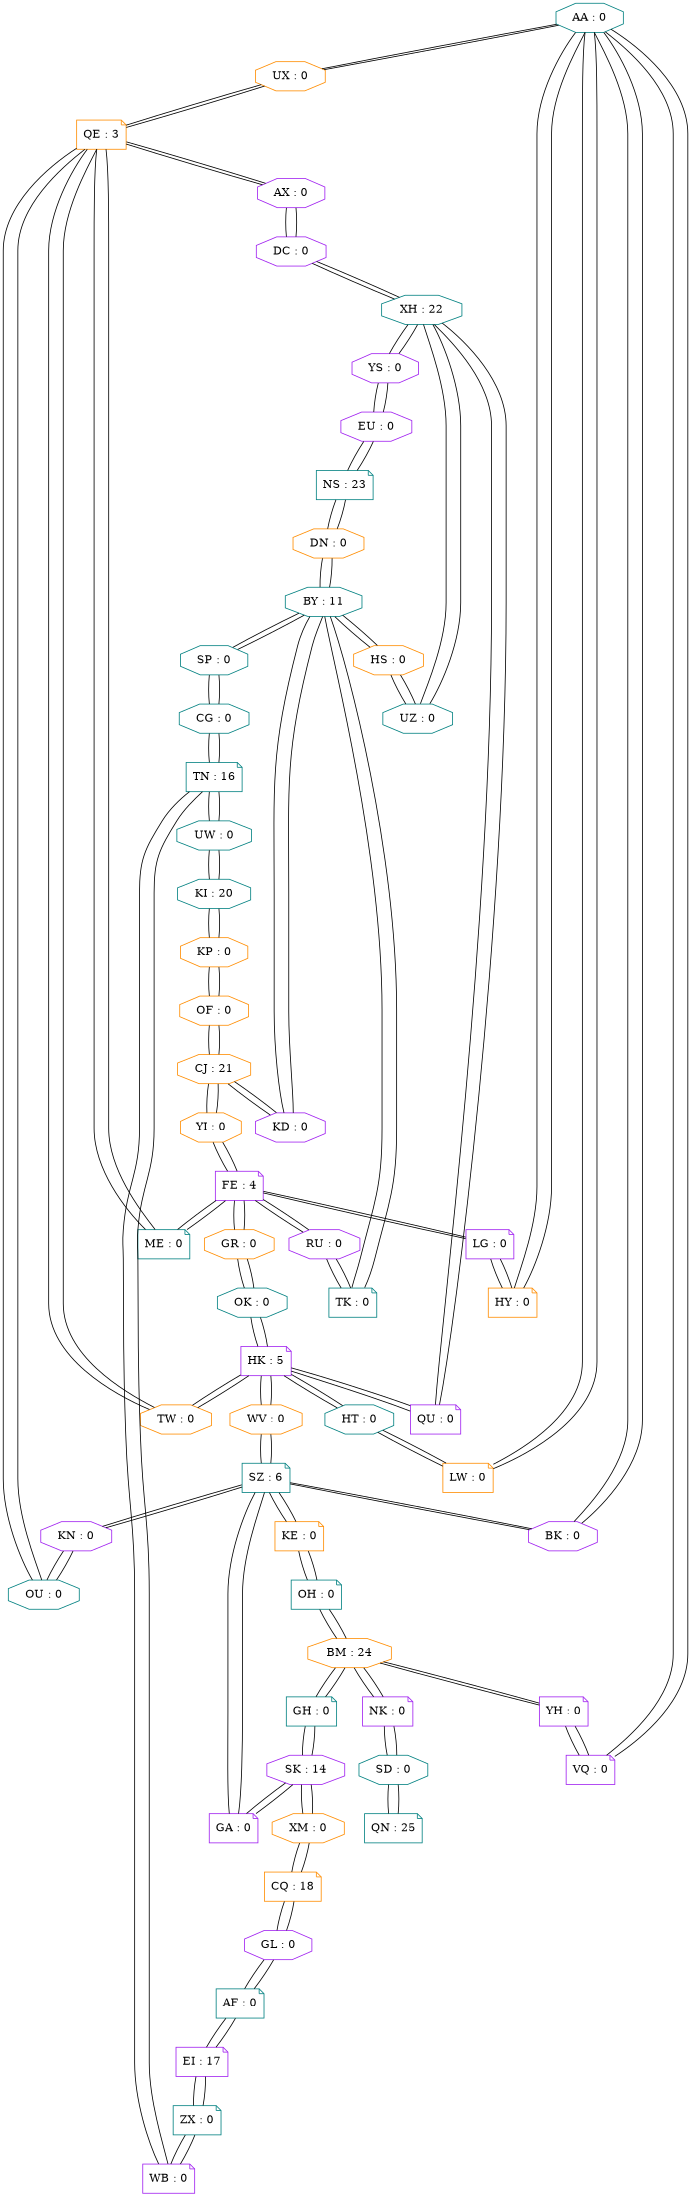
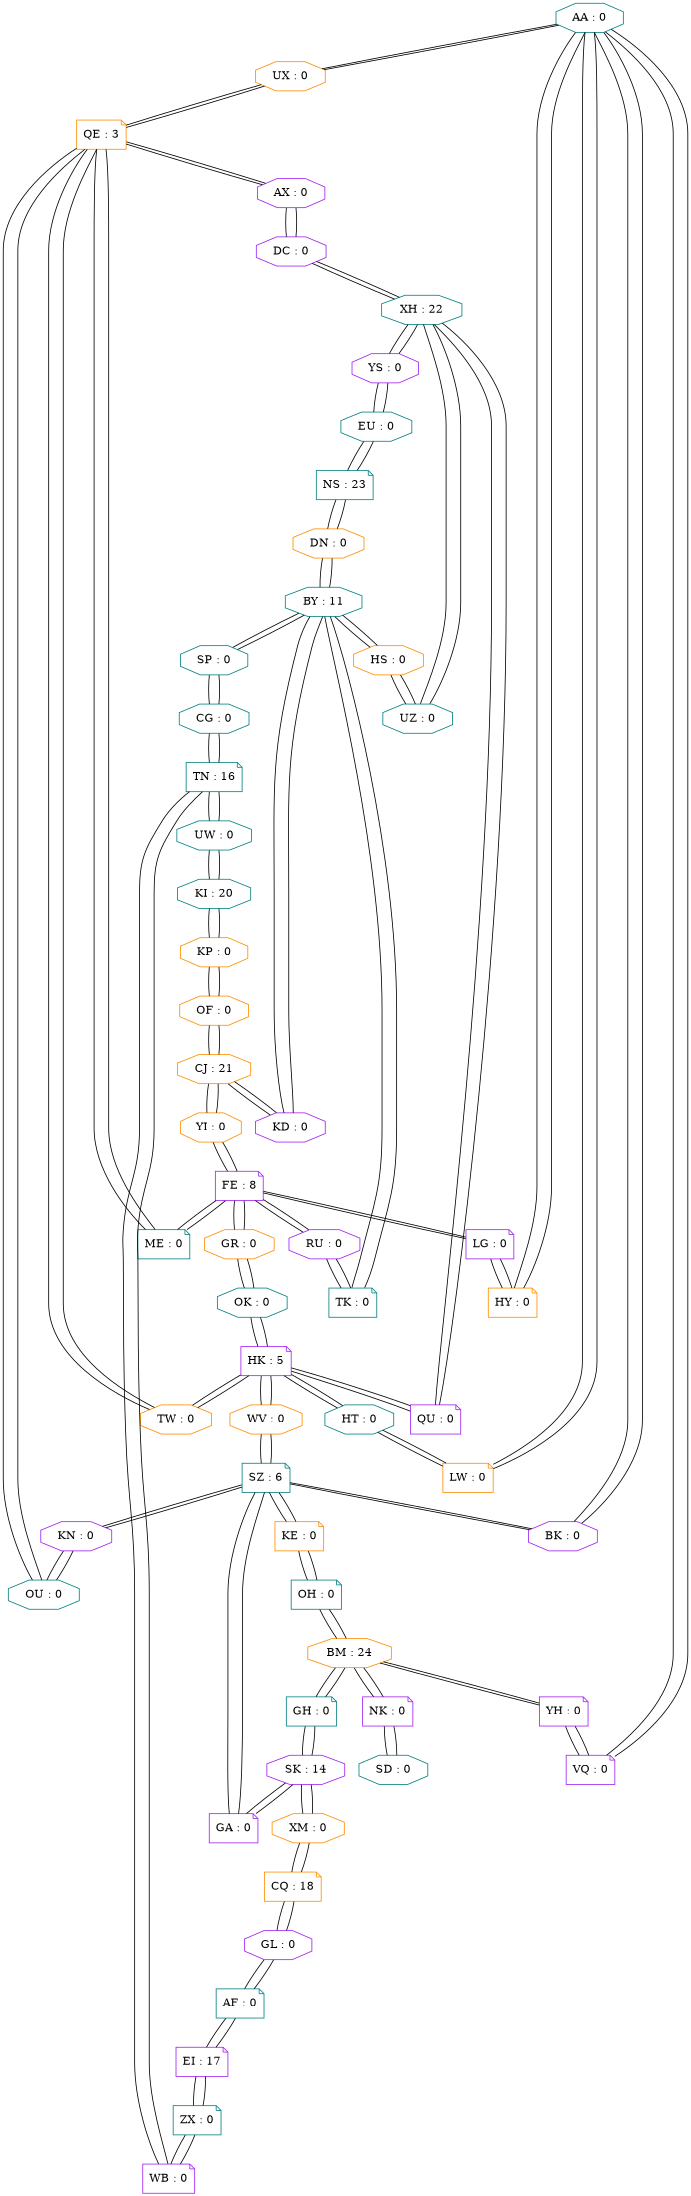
node "EU : 0": color purple -> teal
node "FE : 4": label "FE : 4" -> "FE : 8"
node "QN : 25": removed
